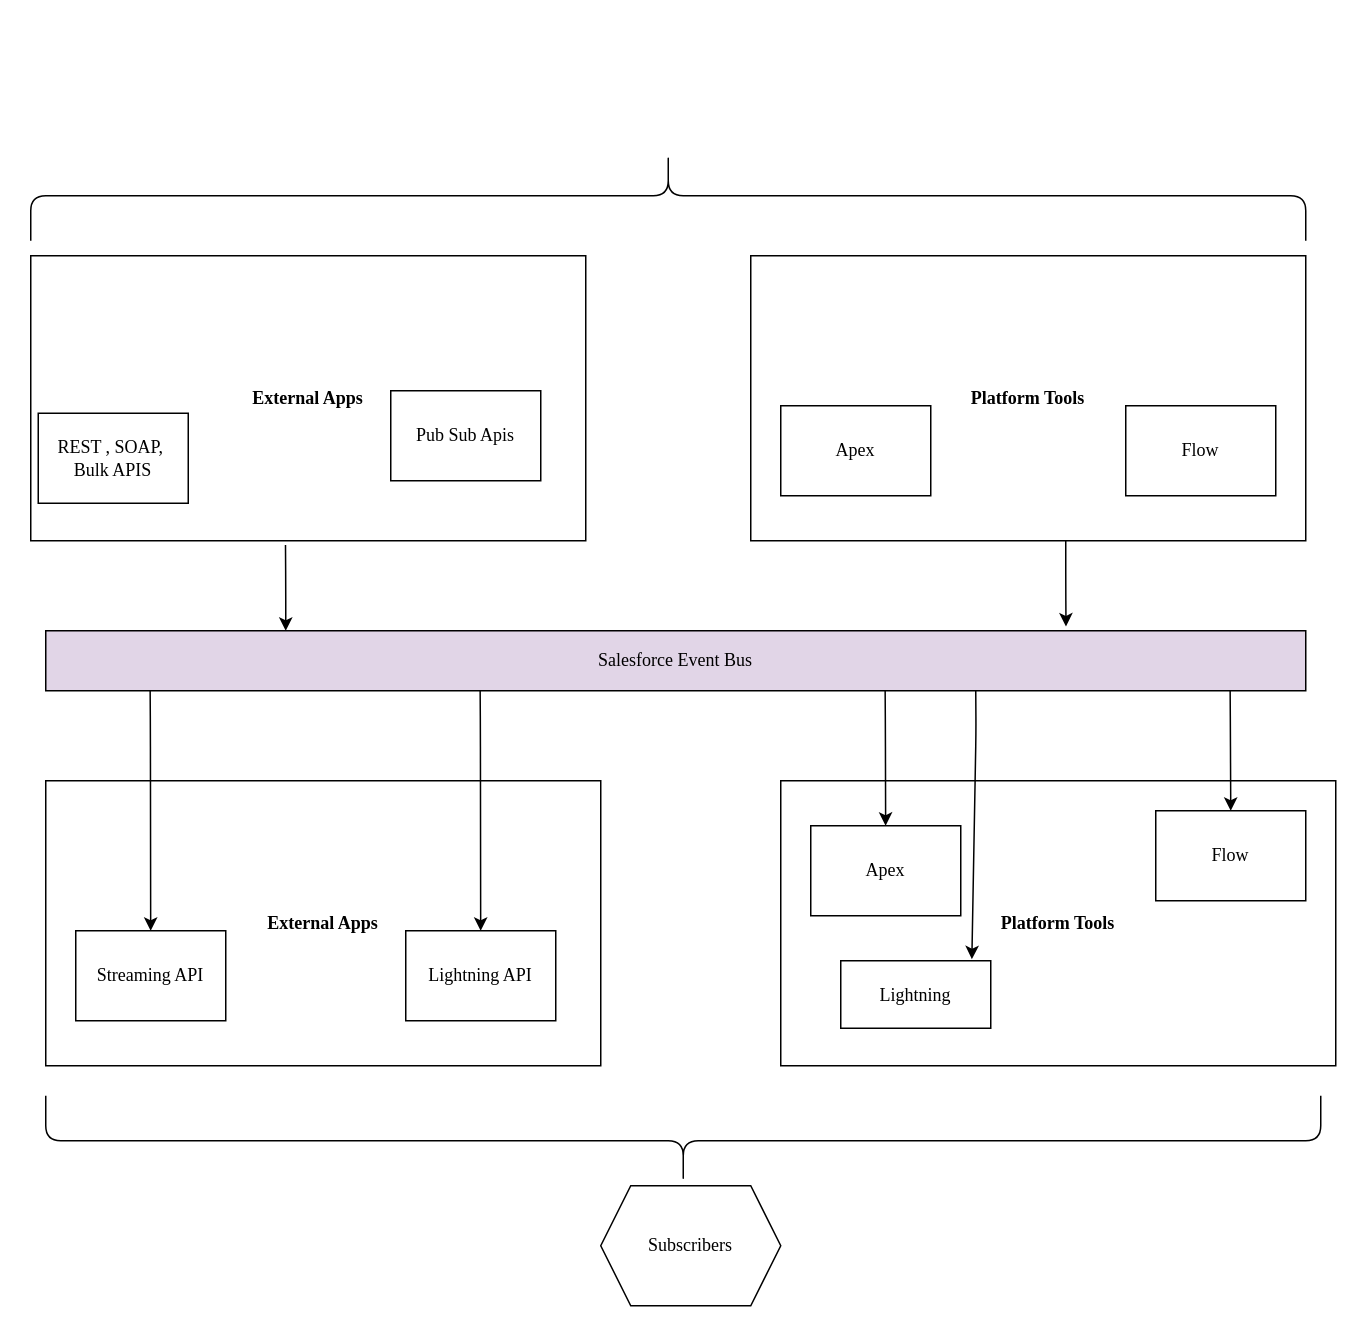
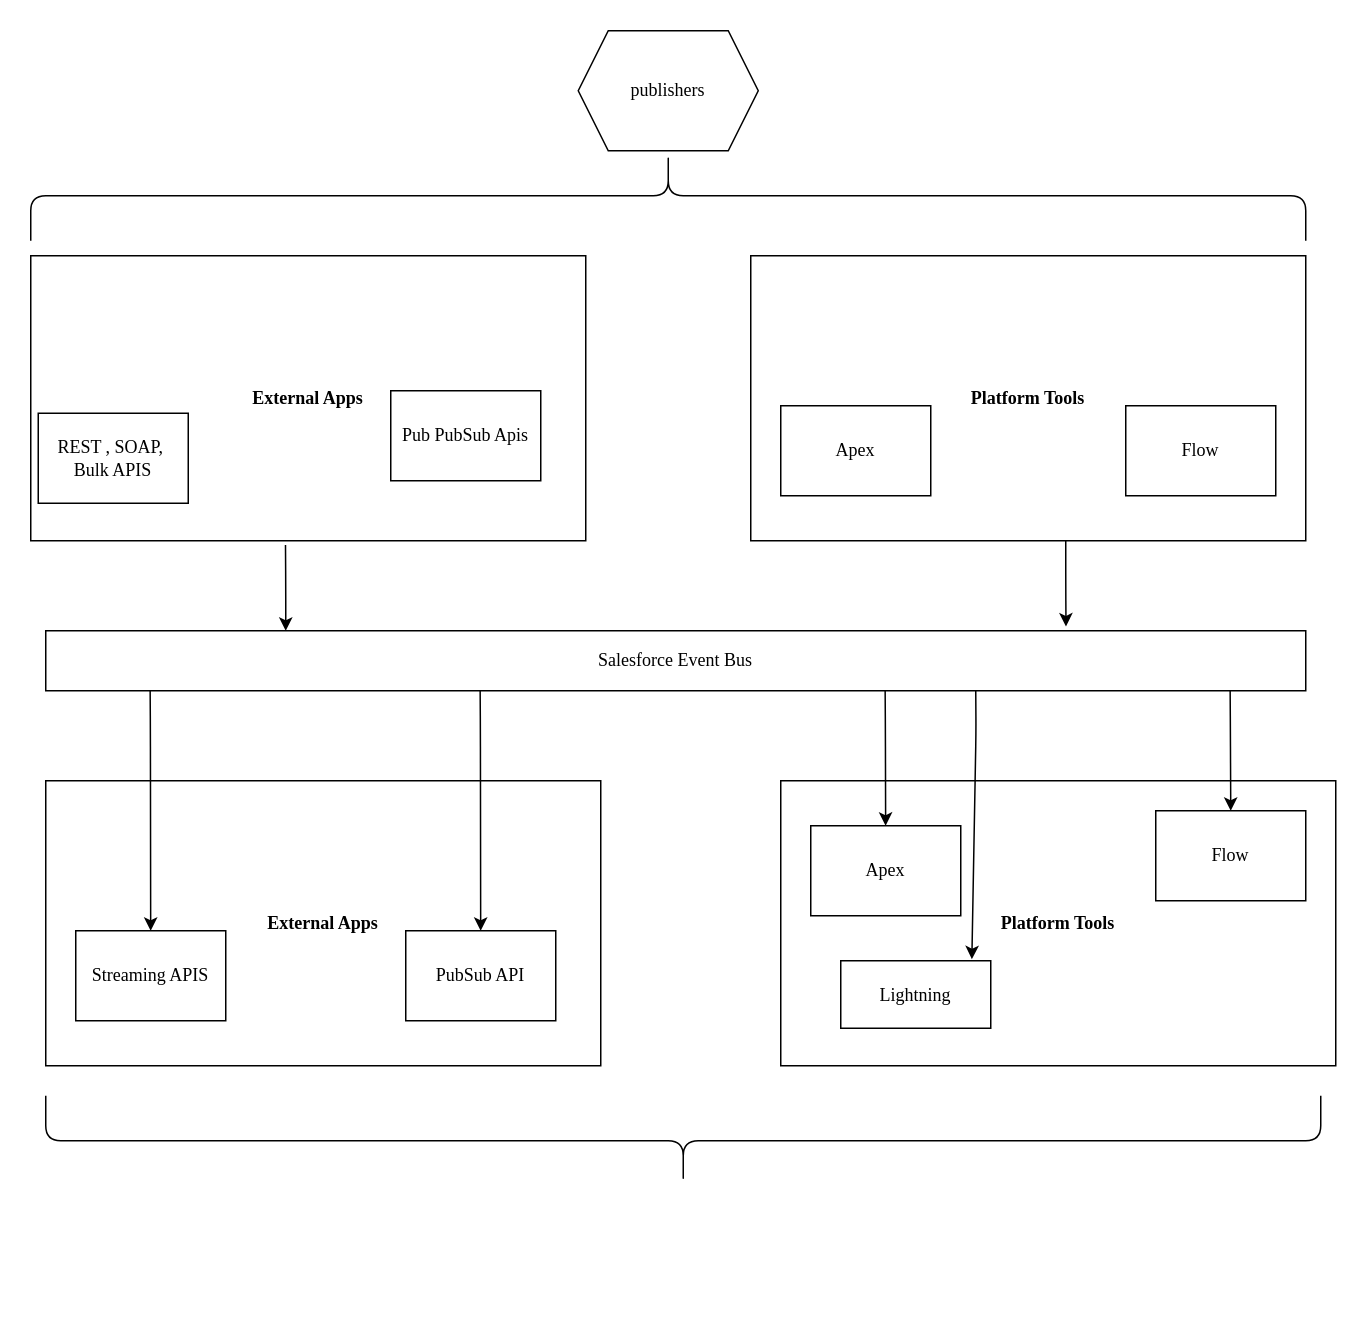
node "publishers": added
node "Pub Sub Apis": label "Pub Sub Apis" -> "Pub PubSub Apis"
node "Salesforce Event Bus": fillcolor #e1d5e7 -> #ffffff
node "Streaming API": label "Streaming API" -> "Streaming APIS"
node "Lightning API": label "Lightning API" -> "PubSub API"
node "Subscribers": removed
